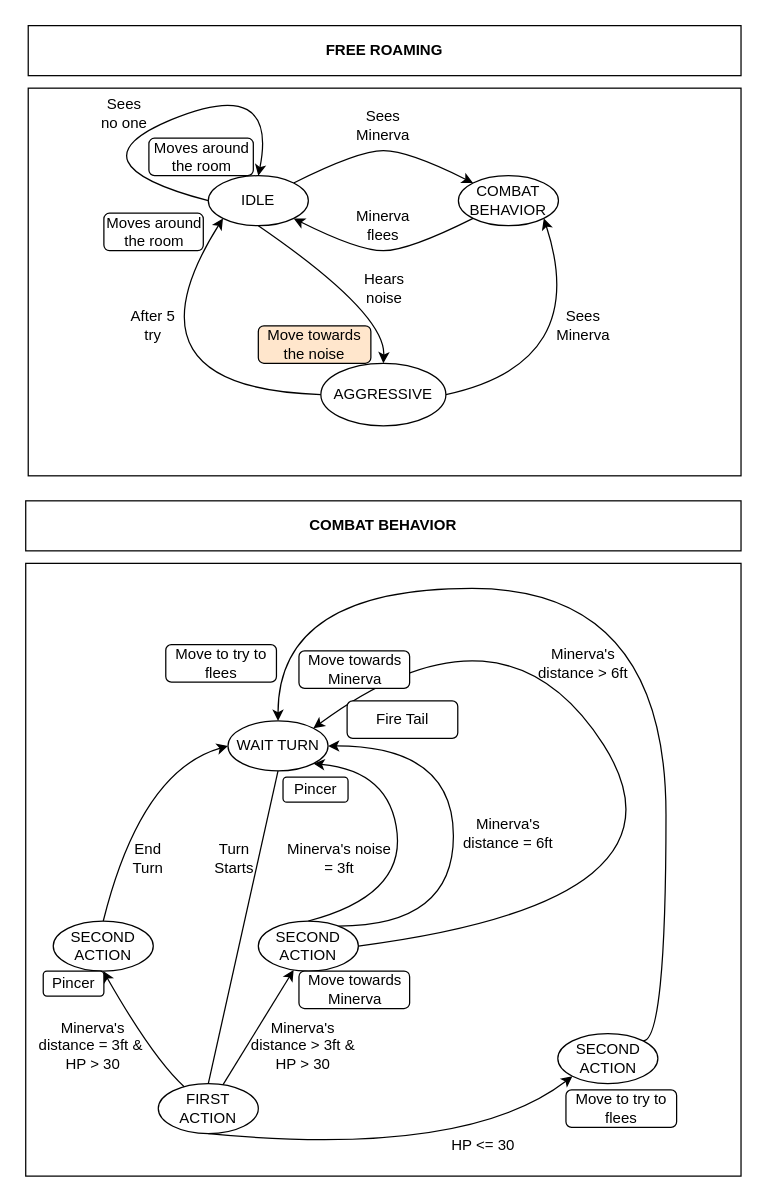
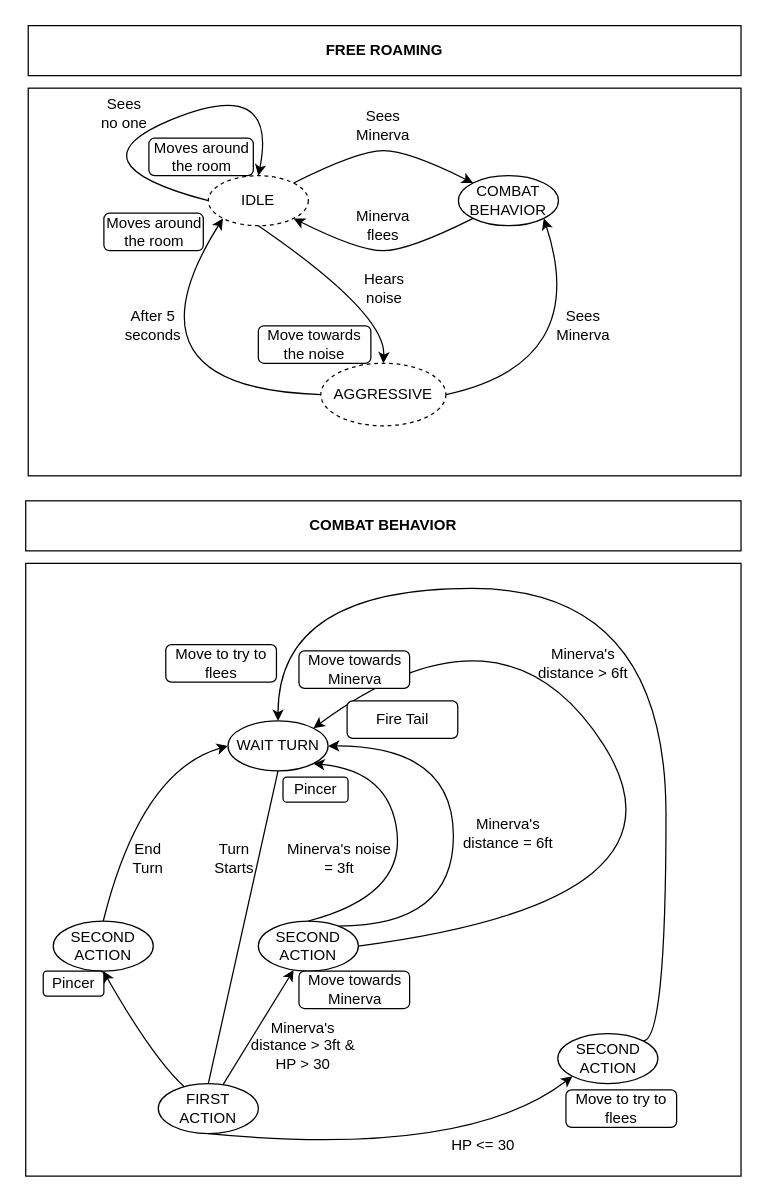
node "IDLE": style solid -> dashed
node "After 5 try": label "After 5 try" -> "After 5 seconds"
node "Move towards the noise": fillcolor #ffe6cc -> #ffffff
node "AGGRESSIVE": style solid -> dashed
node "Minerva's distance = 3ft & HP > 30": removed
